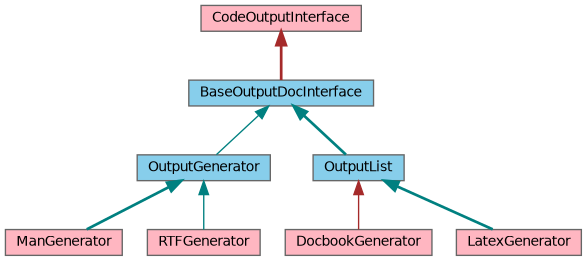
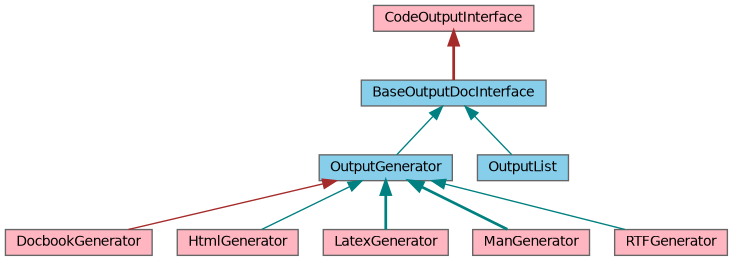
edge "OutputList" -> "BaseOutputDocInterface": style bold -> solid
edge "LatexGenerator" -> "OutputList": now "LatexGenerator" -> "OutputGenerator"
edge "DocbookGenerator" -> "OutputList": now "DocbookGenerator" -> "OutputGenerator"
node "HtmlGenerator": added
